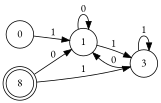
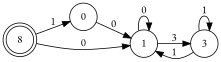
edge "0" -> "1": label "1" -> "0"
edge "1" -> "3": label "1" -> "3"
edge "3" -> "1": label "0" -> "1"
edge "8" -> "3": now "8" -> "0"
